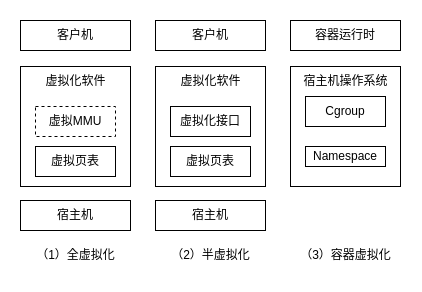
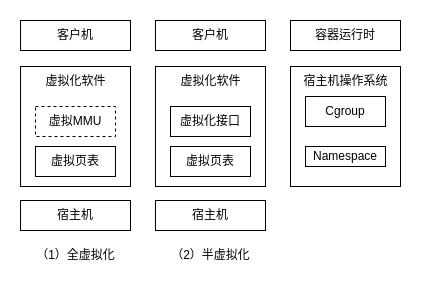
node "（3）容器虚拟化": removed
